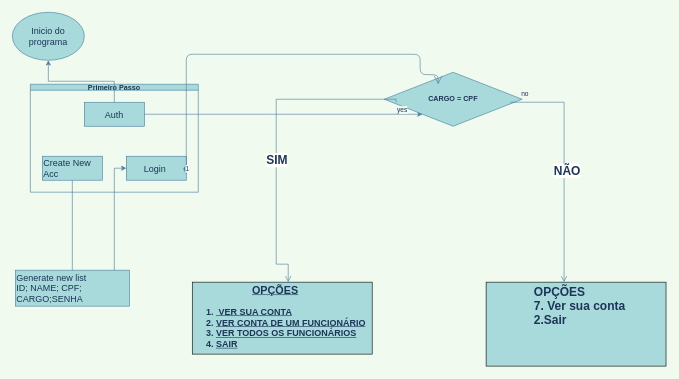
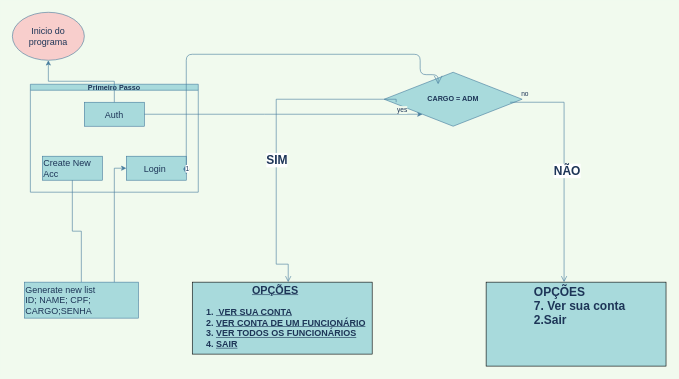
node "Inicio do programa": fillcolor #a8dadc -> #f8cecc
node "CARGO = CPF": label "CARGO = CPF" -> "CARGO = ADM"
node "Generate new list ID; NAME; CPF; CARGO;SENHA": moved (72, 288) -> (81, 300)
